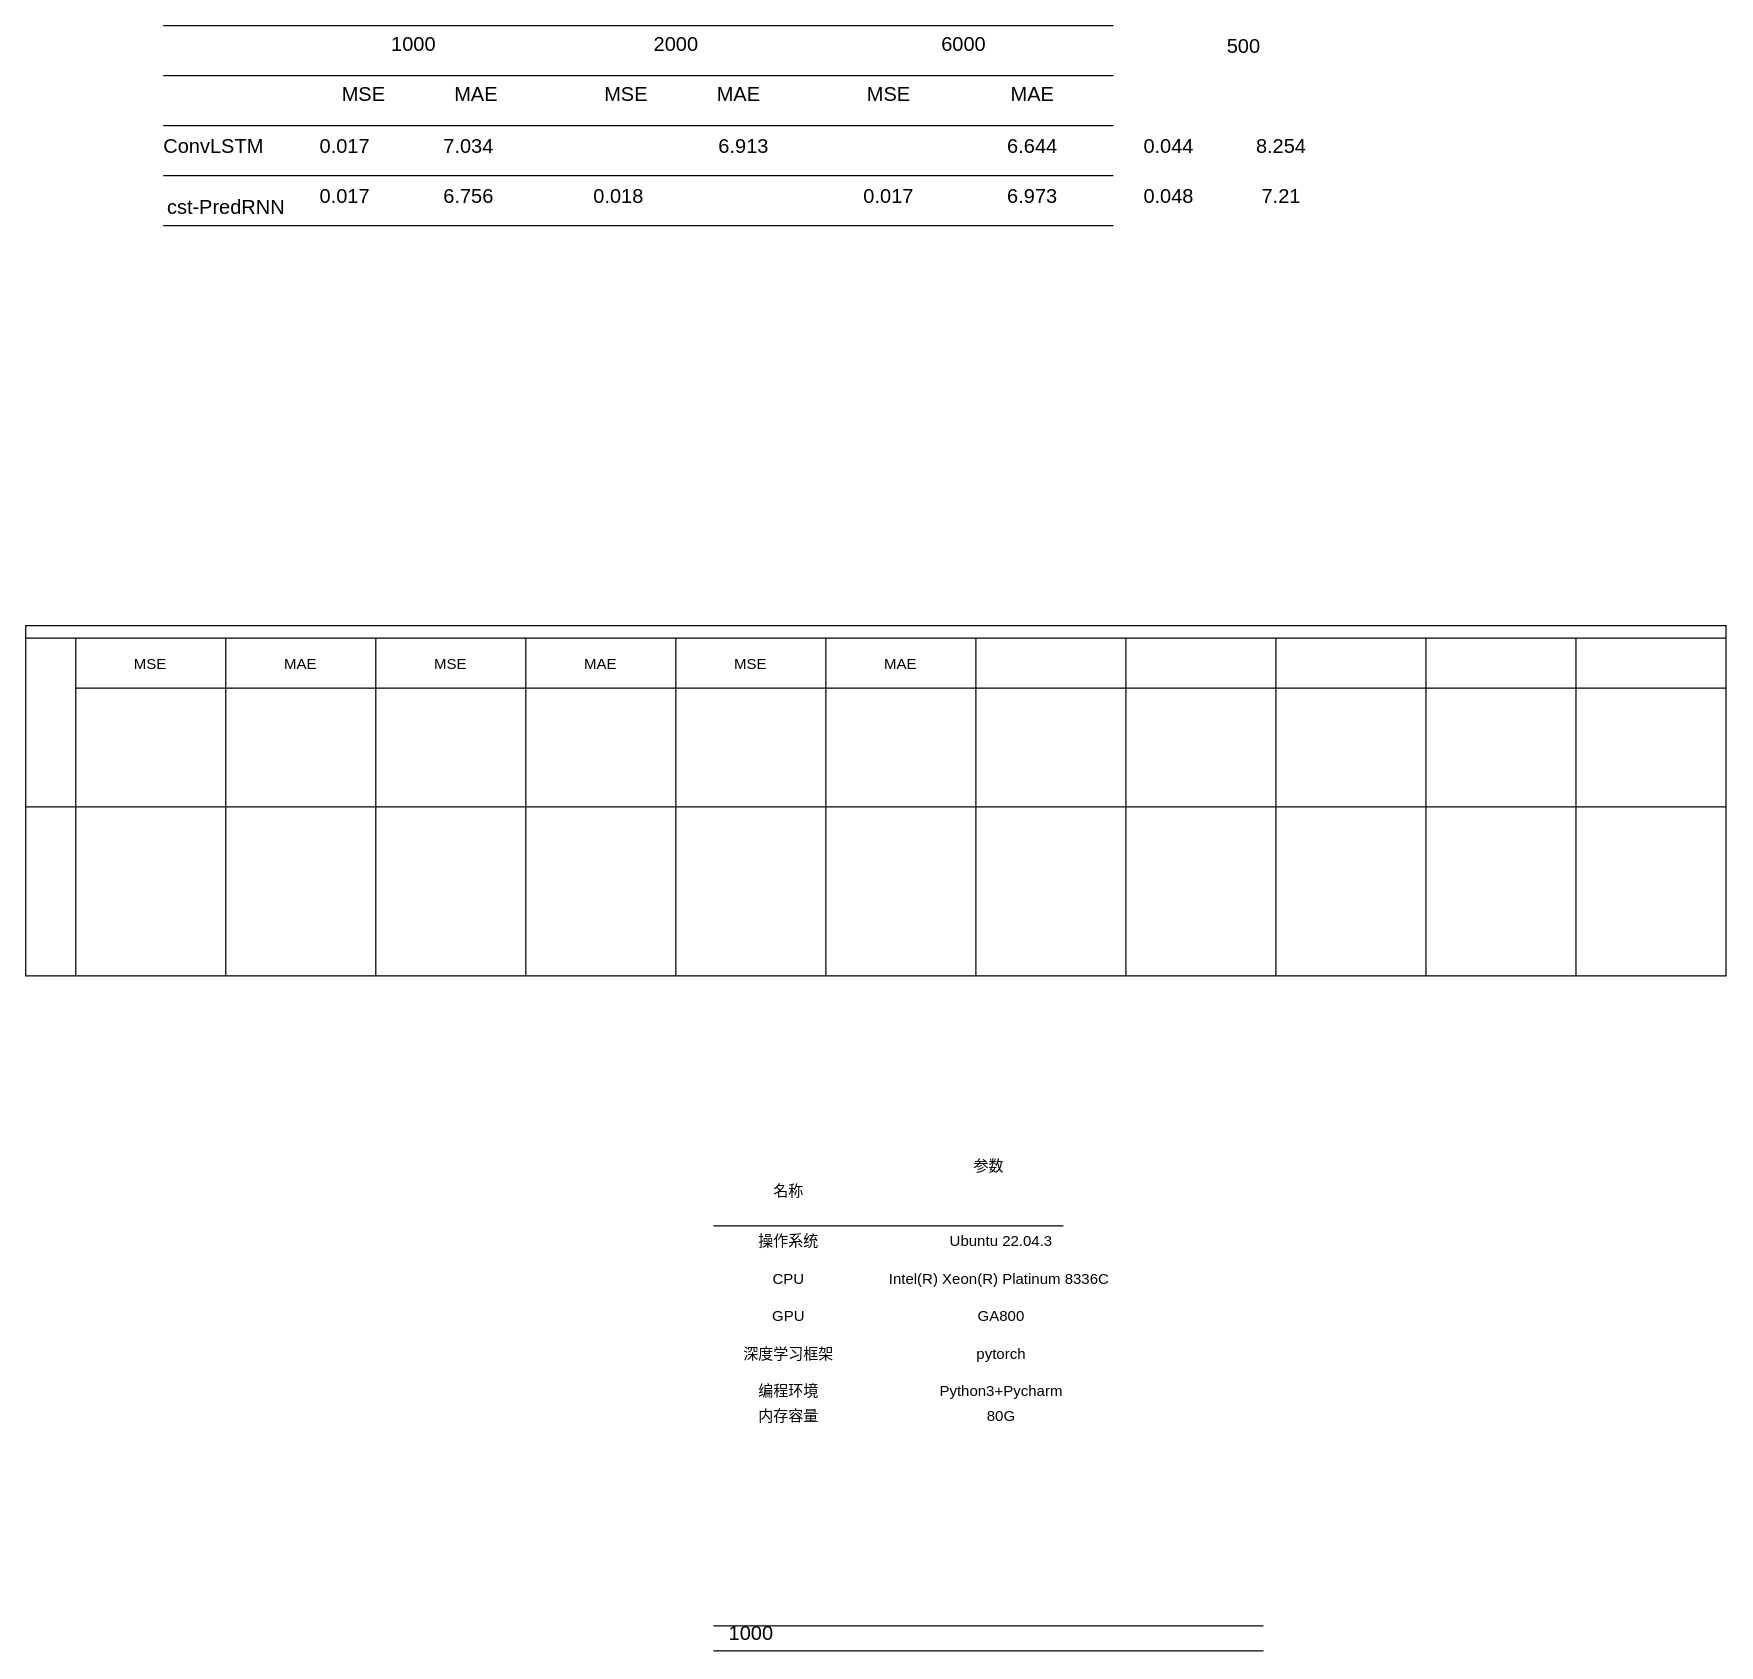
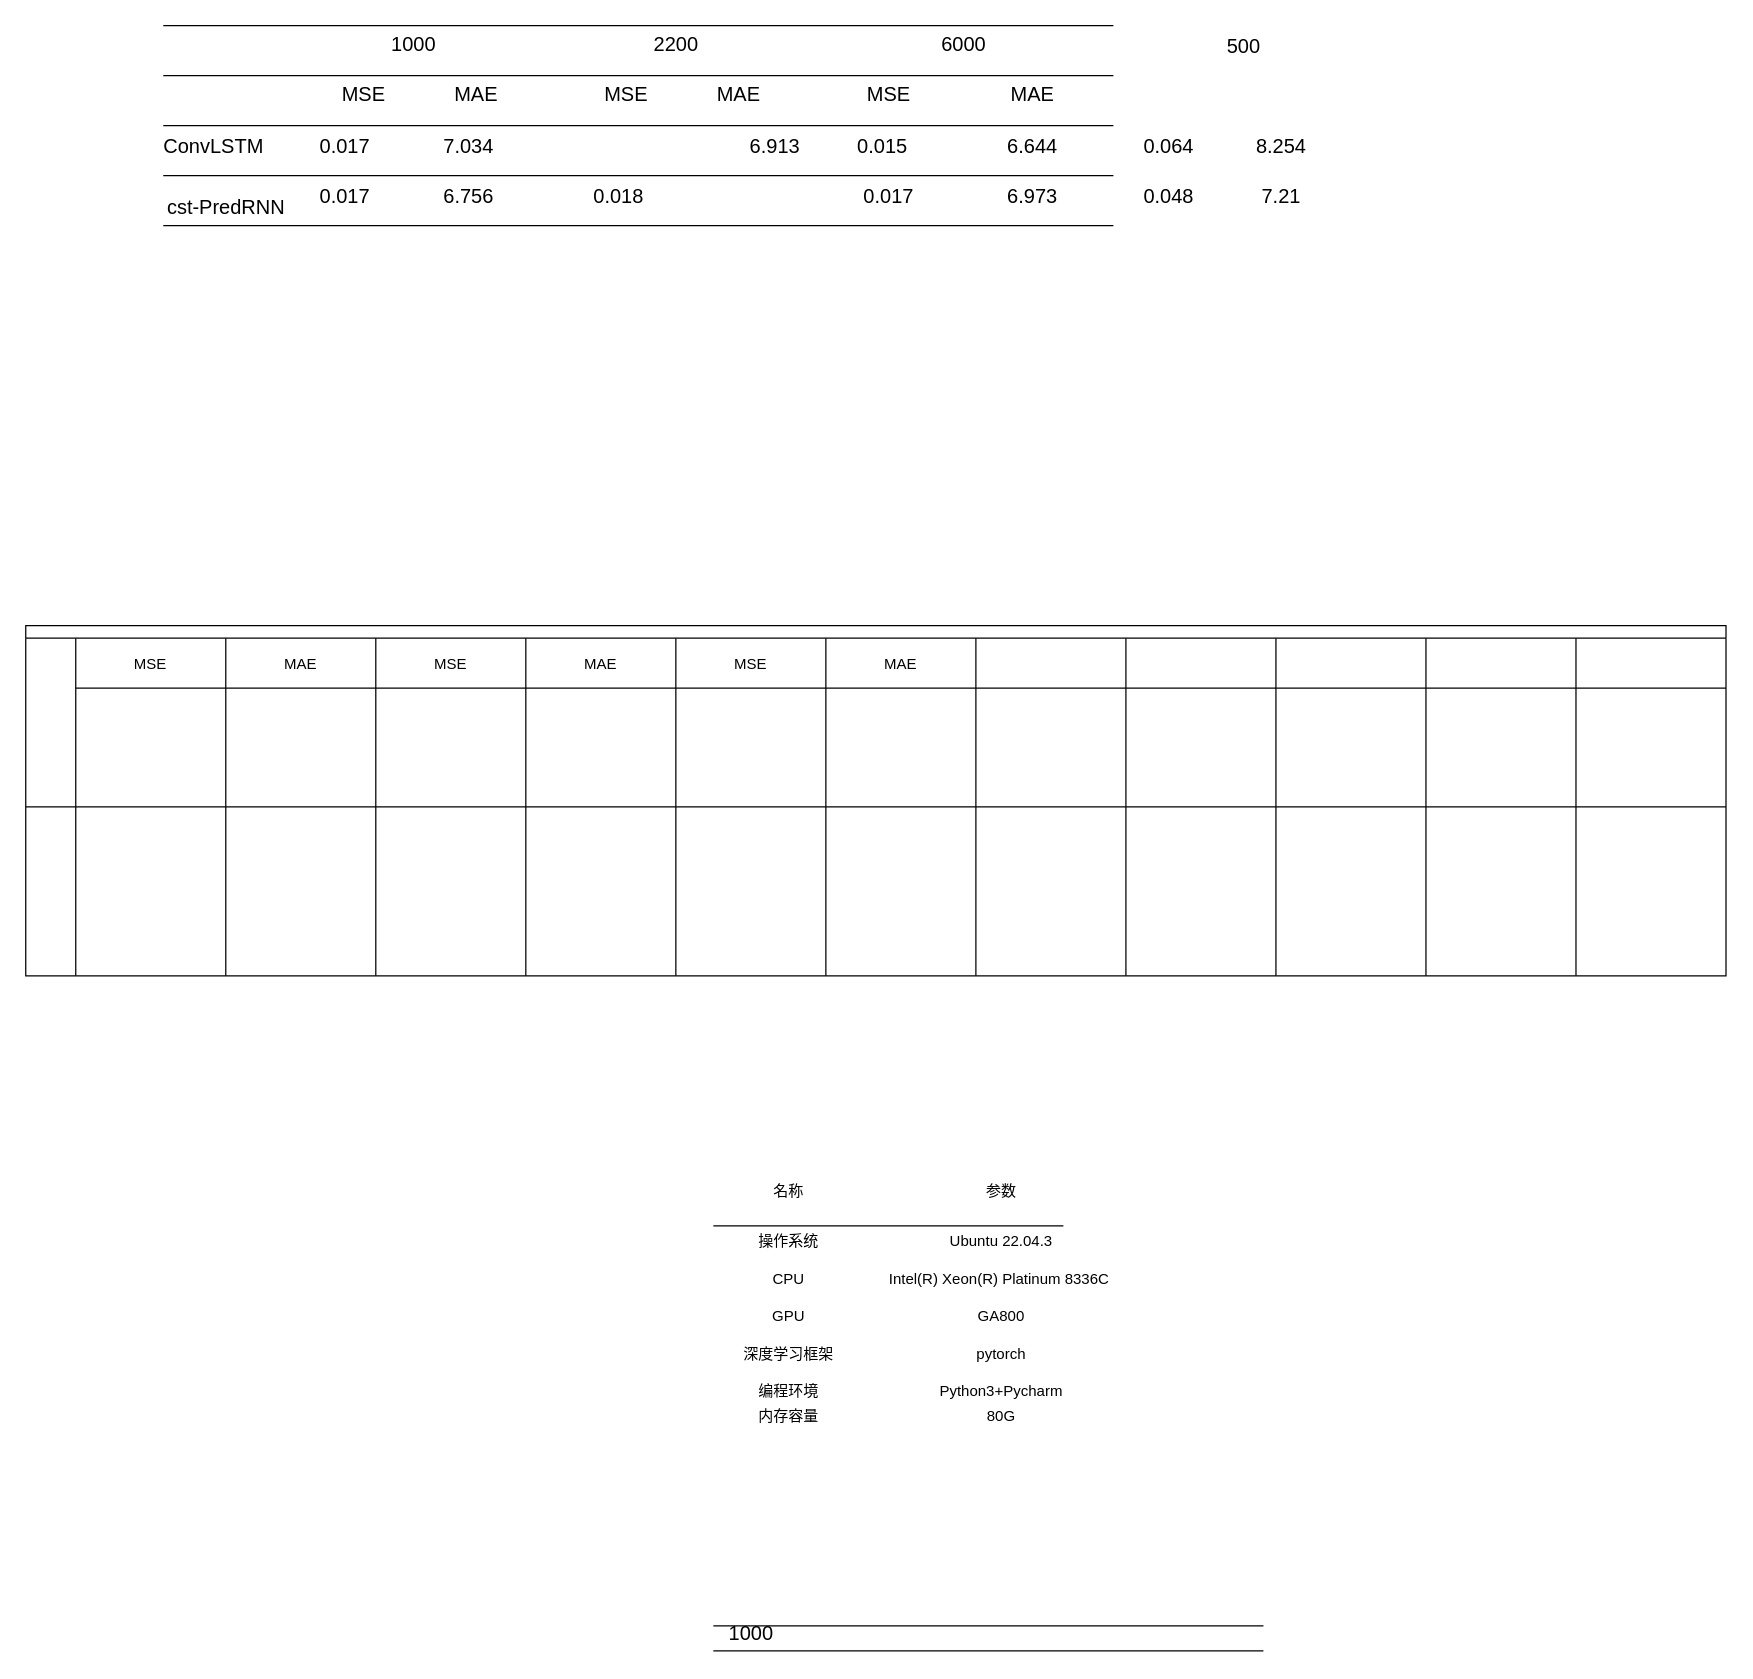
node "2000": label "2000" -> "2200"
node "6.913": moved (743, 146) -> (774, 146)
node "0.015": added
node "0.044": label "0.044" -> "0.064"
node "参数": moved (988, 1167) -> (1001, 1192)
